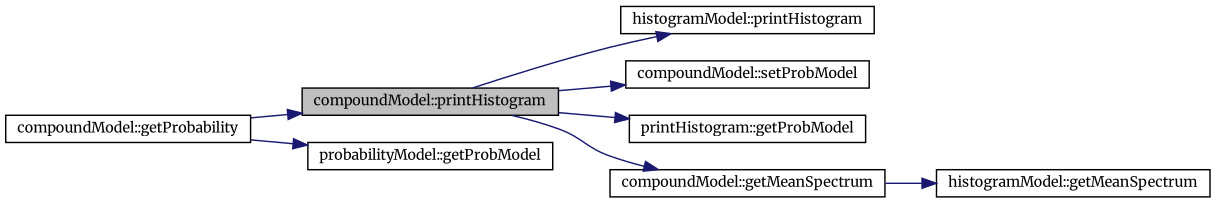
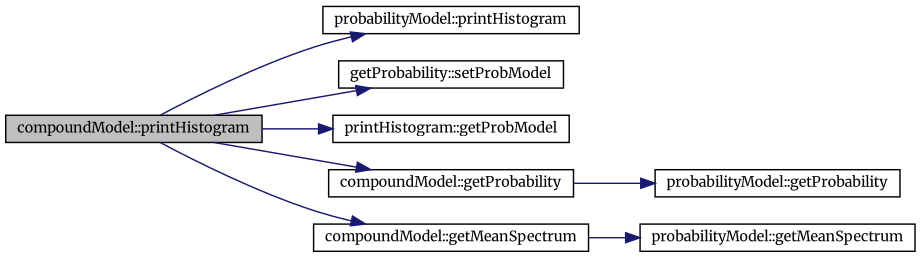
node "histogramModel::printHistogram": label "histogramModel::printHistogram" -> "probabilityModel::printHistogram"
node "compoundModel::setProbModel": label "compoundModel::setProbModel" -> "getProbability::setProbModel"
edge "compoundModel::getProbability" -> "compoundModel::printHistogram": reversed
node "probabilityModel::getProbModel": label "probabilityModel::getProbModel" -> "probabilityModel::getProbability"
node "histogramModel::getMeanSpectrum": label "histogramModel::getMeanSpectrum" -> "probabilityModel::getMeanSpectrum"
